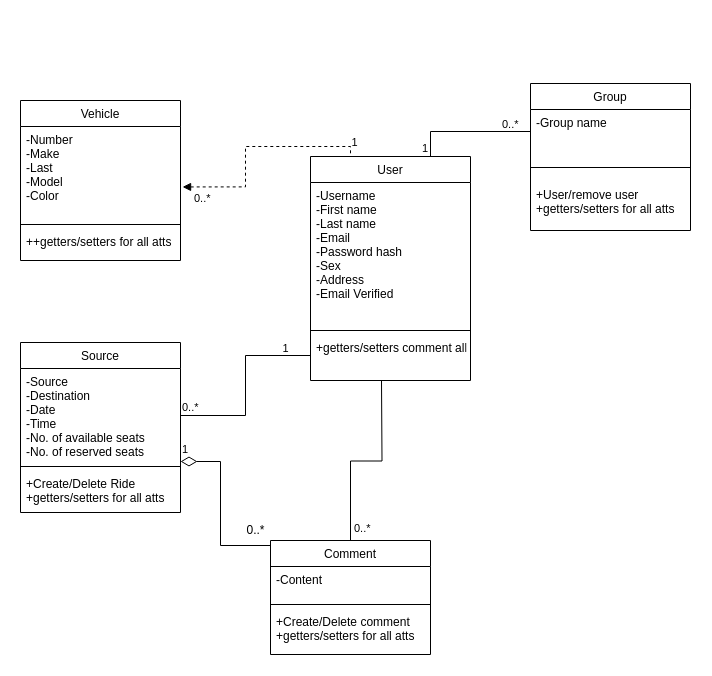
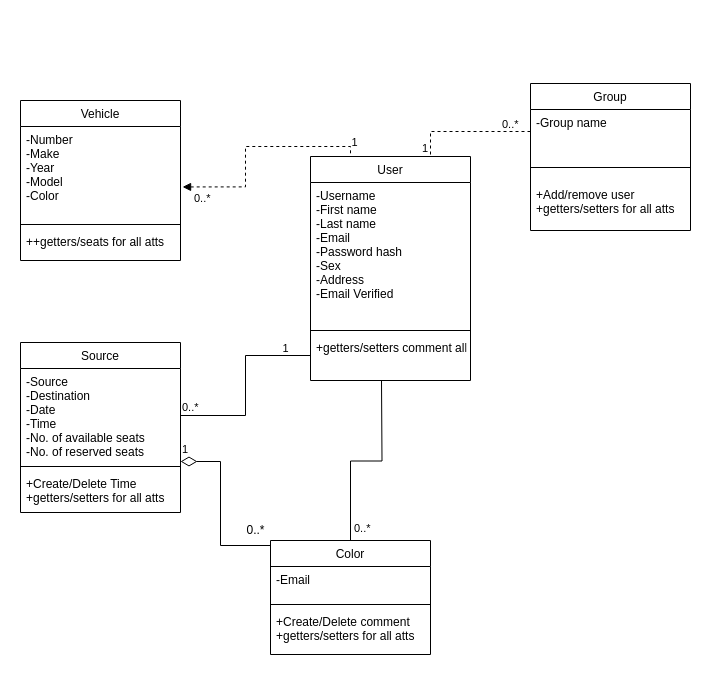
edge "-Group name" -- "User": style solid -> dashed
node "-Number -Make -Last -Model -Color": label "-Number -Make -Last -Model -Color" -> "-Number -Make -Year -Model -Color"
node "+User/remove user +getters/setters for all atts": label "+User/remove user +getters/setters for all atts" -> "+Add/remove user +getters/setters for all atts"
node "++getters/setters for all atts": label "++getters/setters for all atts" -> "++getters/seats for all atts"
node "+Create/Delete Ride +getters/setters for all atts": label "+Create/Delete Ride +getters/setters for all atts" -> "+Create/Delete Time +getters/setters for all atts"
node "Comment": label "Comment" -> "Color"
node "-Content": label "-Content" -> "-Email"
